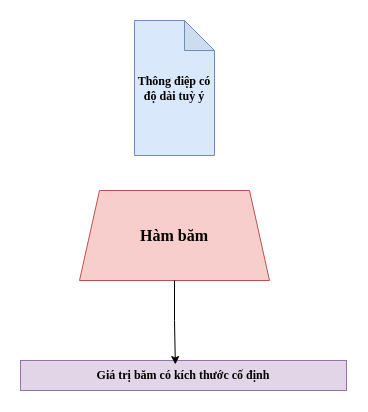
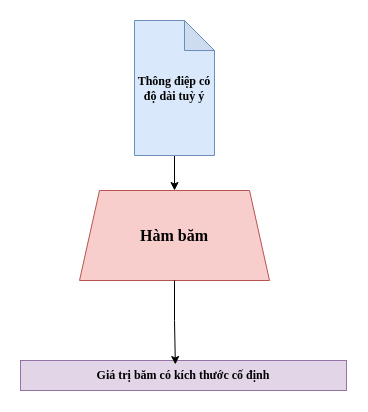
edge "Thông điệp có độ dài tuỳ ý" -> "Hàm băm": added
